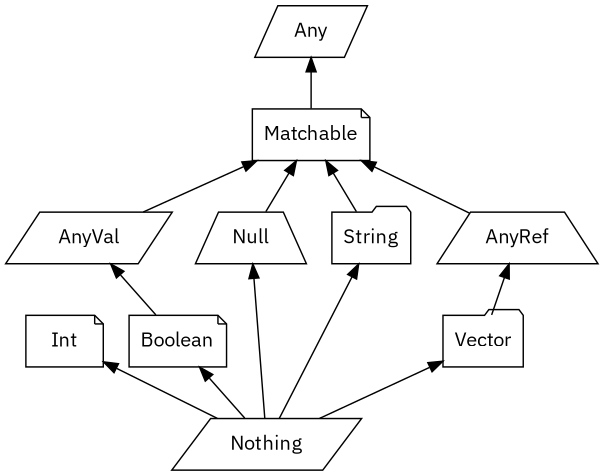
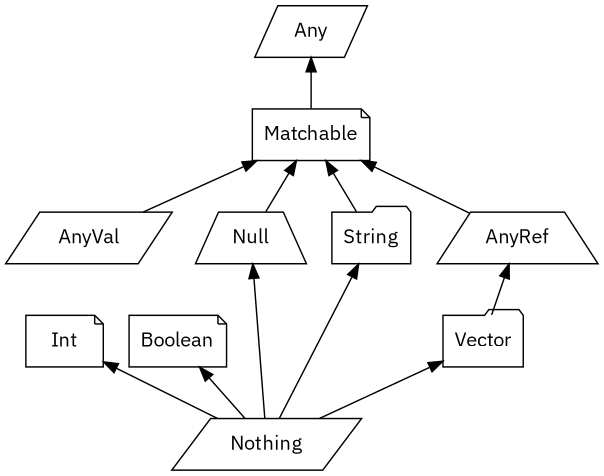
edge "Boolean" -> "AnyVal": removed
